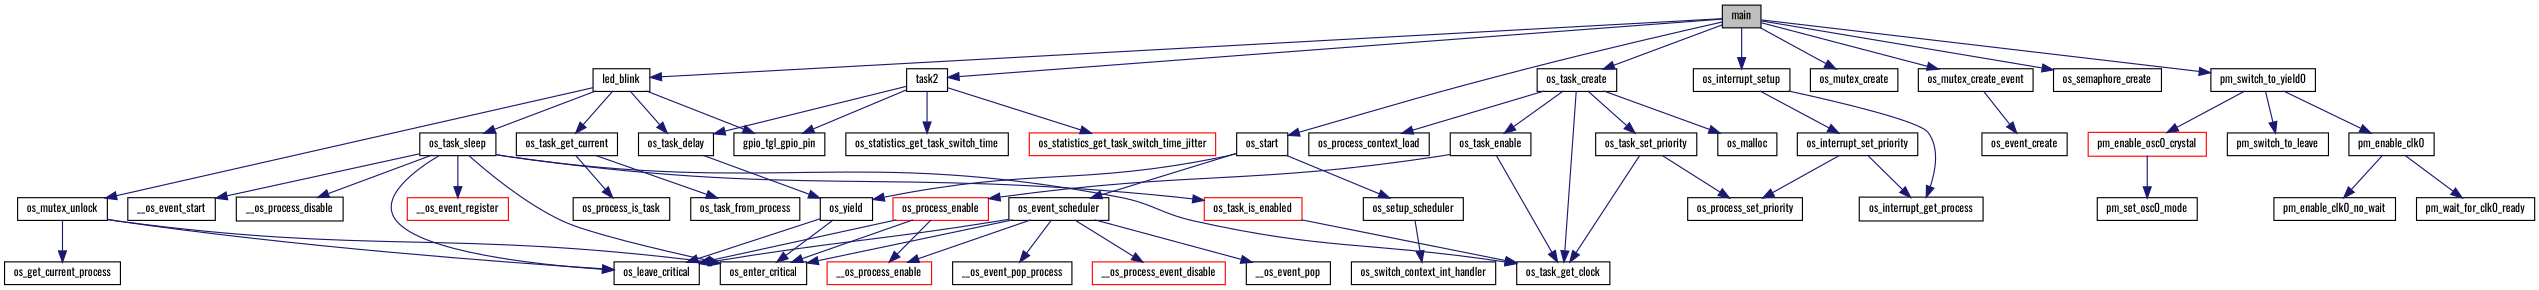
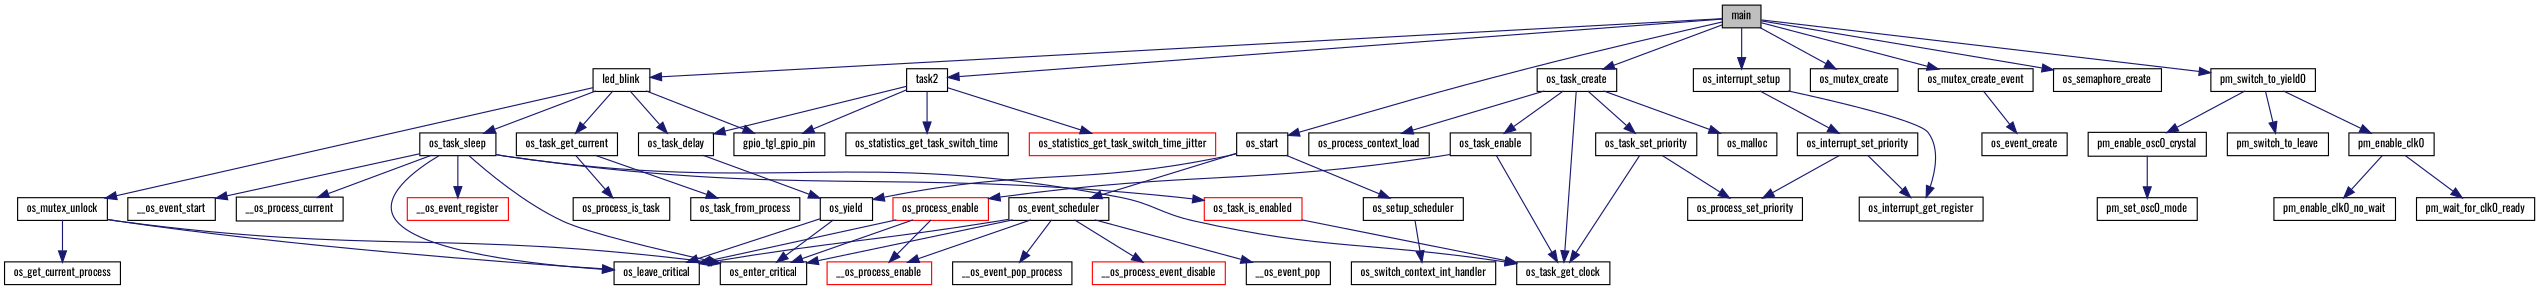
node "pm_enable_osc0_crystal": color red -> black
node "__os_process_disable": label "__os_process_disable" -> "__os_process_current"
node "os_interrupt_get_process": label "os_interrupt_get_process" -> "os_interrupt_get_register"
